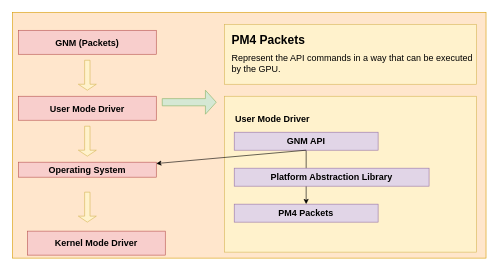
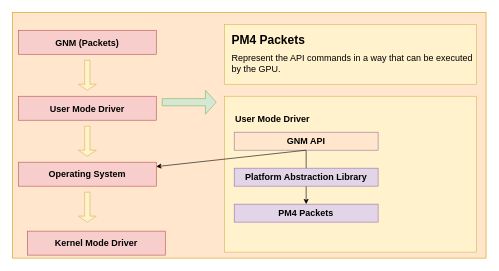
node "GNM API": fillcolor #e1d5e7 -> #ffe6cc
node "Operating System": size 138x15 -> 138x24
node "Platform Abstraction Library": size 195x18 -> 144x18
